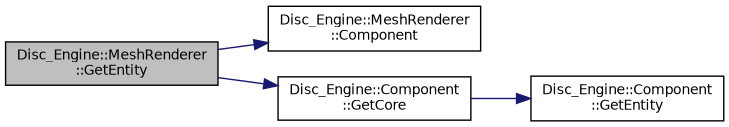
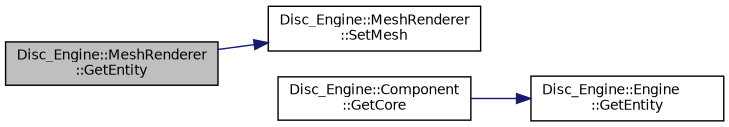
node "Disc_Engine::MeshRenderer ::Component": label "Disc_Engine::MeshRenderer ::Component" -> "Disc_Engine::MeshRenderer ::SetMesh"
edge "Disc_Engine::MeshRenderer ::GetEntity" -> "Disc_Engine::Component ::GetCore": removed
node "Disc_Engine::Component ::GetEntity": label "Disc_Engine::Component ::GetEntity" -> "Disc_Engine::Engine ::GetEntity"
